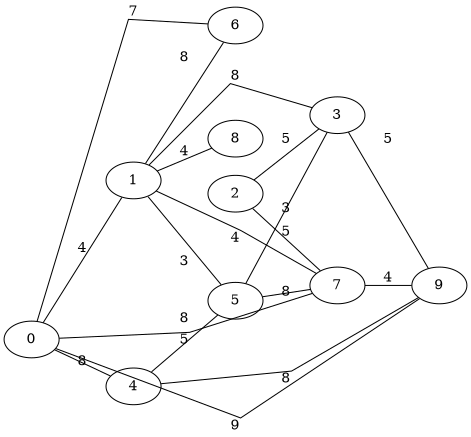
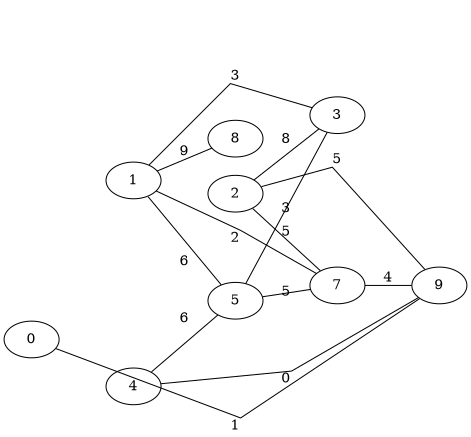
node "6": removed
edge "3" -- "1": label "8" -> "3"
edge "3" -- "2": label "5" -> "8"
edge "8" -- "1": label "4" -> "9"
edge "3" -- "9": now "2" -- "9"
edge "1" -- "7": label "4" -> "2"
edge "1" -- "0": removed, label "4"
edge "1" -- "5": label "3" -> "6"
edge "7" -- "5": label "8" -> "5"
edge "5" -- "4": label "8" -> "6"
edge "7" -- "0": removed, label "5"
edge "0" -- "4": removed, label "8"
edge "9" -- "4": label "8" -> "0"
edge "9" -- "0": label "9" -> "1"
